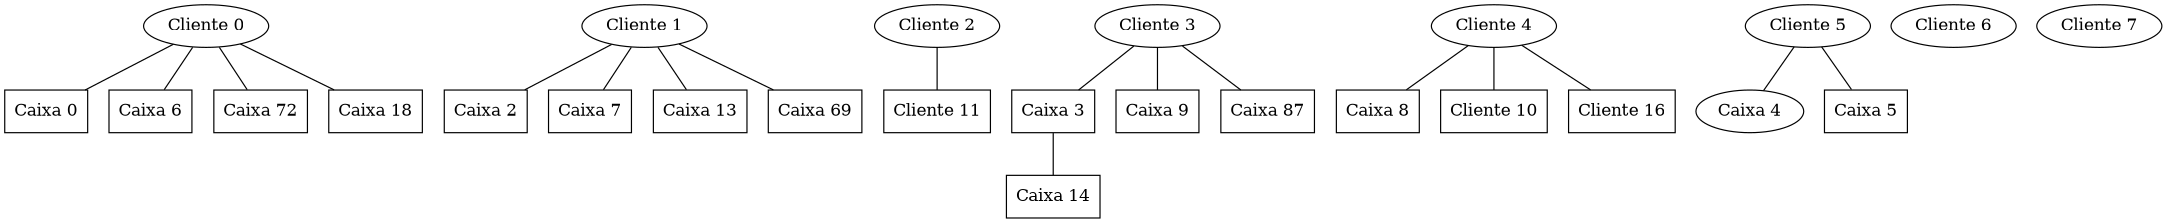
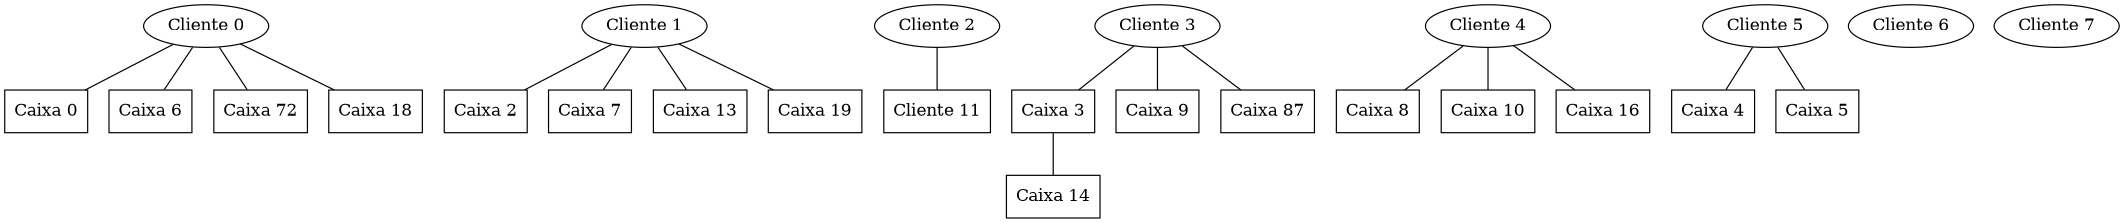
node "Caixa 69": label "Caixa 69" -> "Caixa 19"
node "Cliente 10": label "Cliente 10" -> "Caixa 10"
node "Cliente 16": label "Cliente 16" -> "Caixa 16"
node "Caixa 4": shape ellipse -> box
